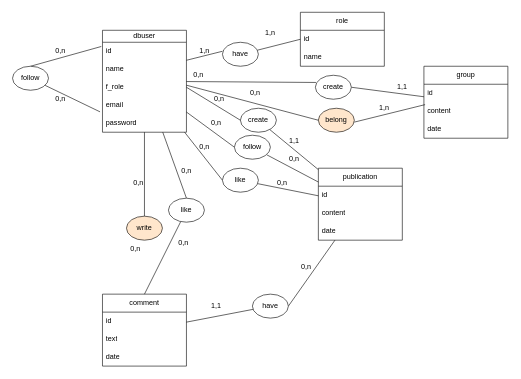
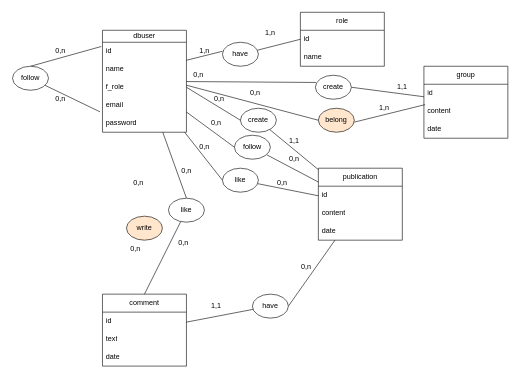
edge "dbuser" -- "write": removed
